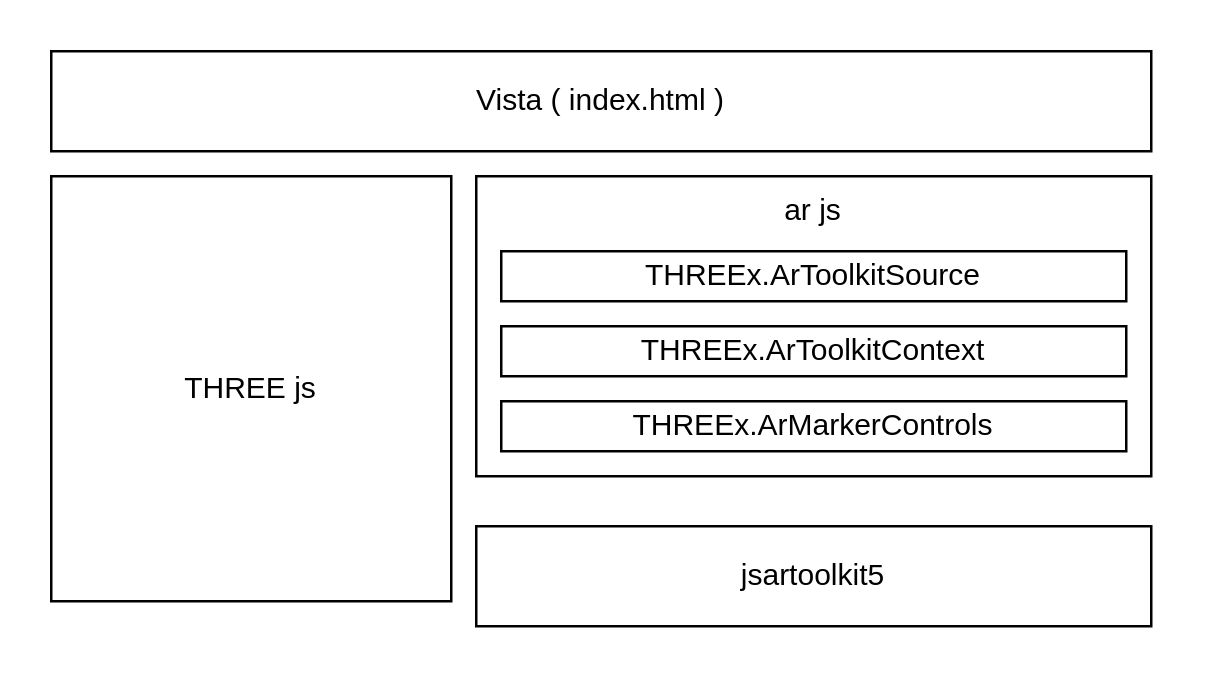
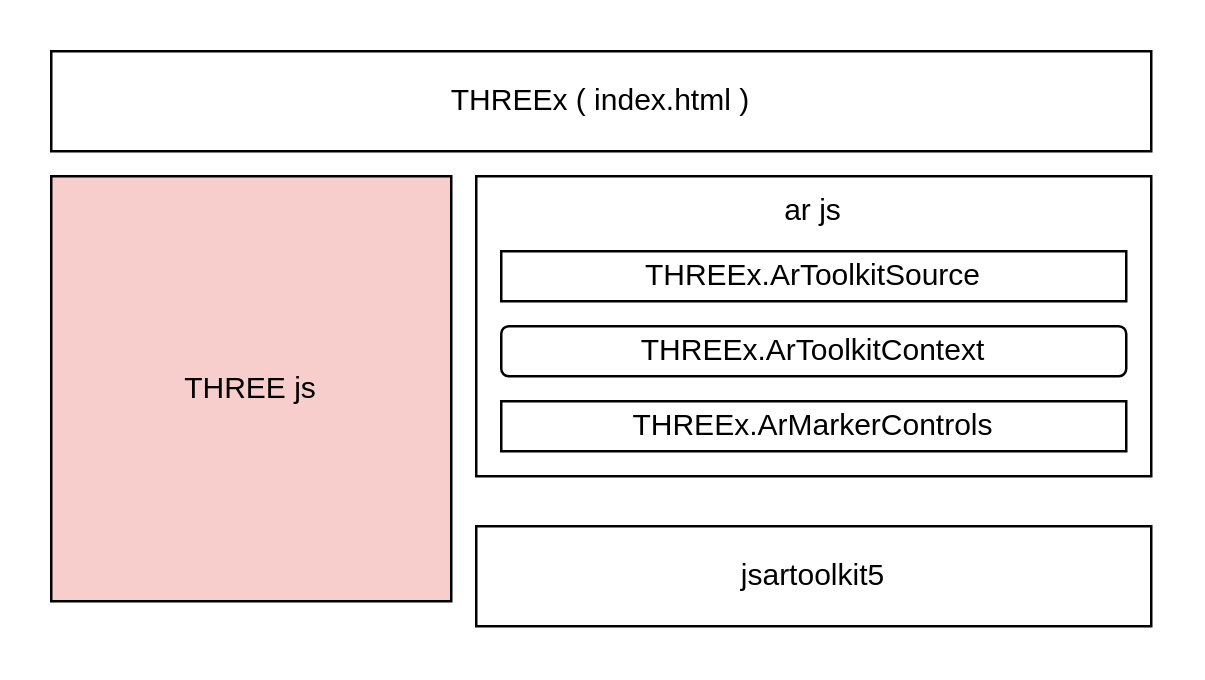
node "Vista ( index.html )": label "Vista ( index.html )" -> "THREEx ( index.html )"
node "THREEx.ArToolkitContext": shape rectangle -> rounded rectangle
node "THREE js": fillcolor #ffffff -> #f8cecc
